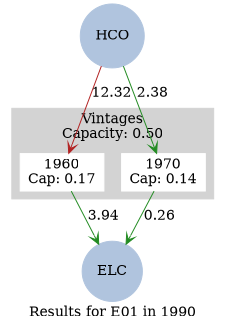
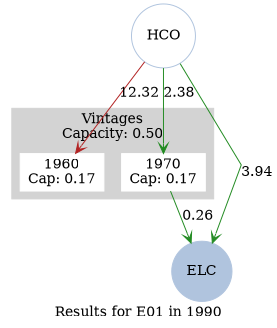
node "HCO": fillcolor lightsteelblue -> white
node "1970 Cap: 0.14": label "1970 Cap: 0.14" -> "1970 Cap: 0.17"
edge "1960 Cap: 0.17" -> "ELC": now "HCO" -> "ELC"
